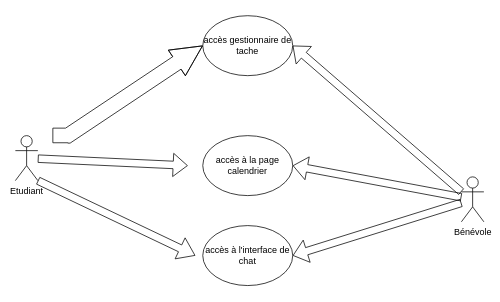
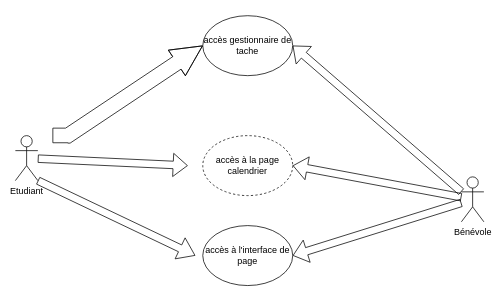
node "accès à la page calendrier": style solid -> dashed
node "accès à l'interface de chat": label "accès à l'interface de chat" -> "accès à l'interface de page"
